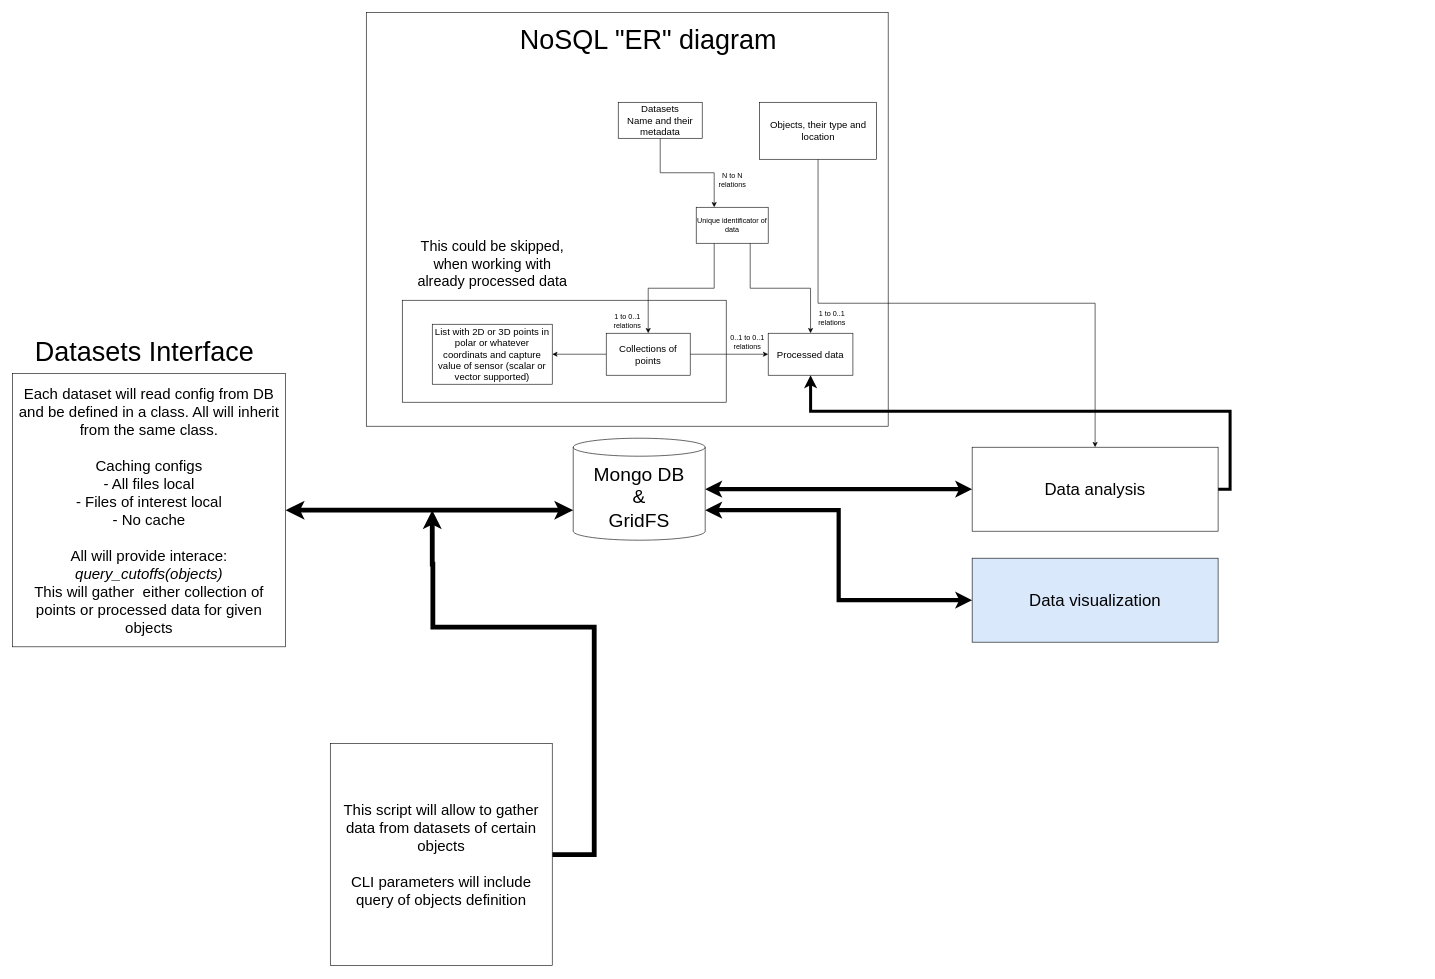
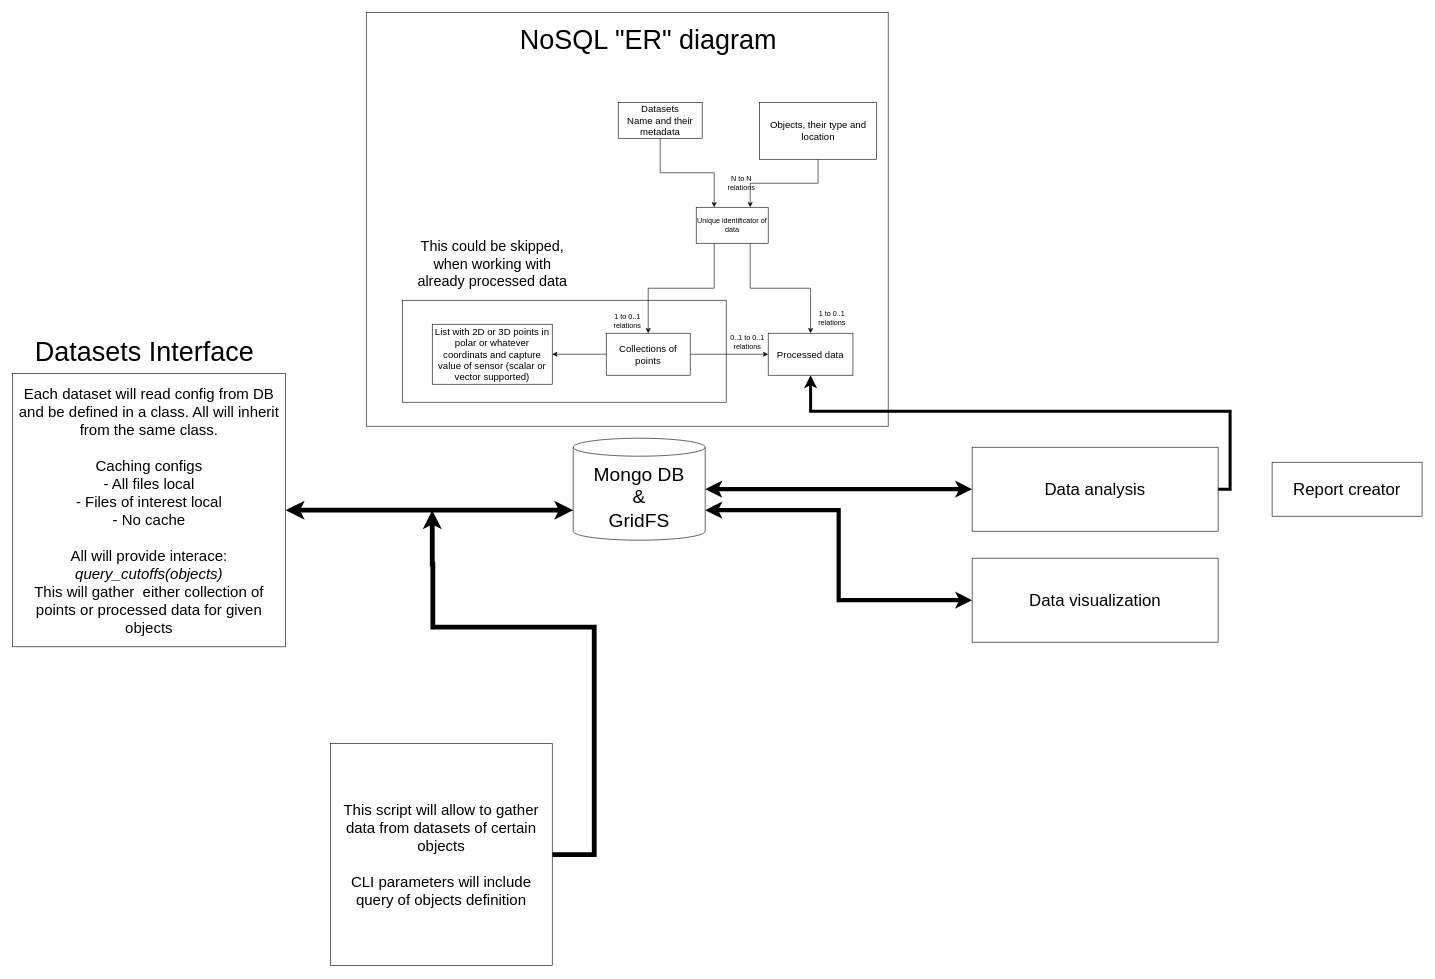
node "N to N relations": moved (732, 180) -> (741, 183)
edge "Objects, their type and location" -> "Data analysis": now "Objects, their type and location" -> "Unique identificator of data"
node "Report creator": added
node "Data visualization": fillcolor #dae8fc -> #ffffff
